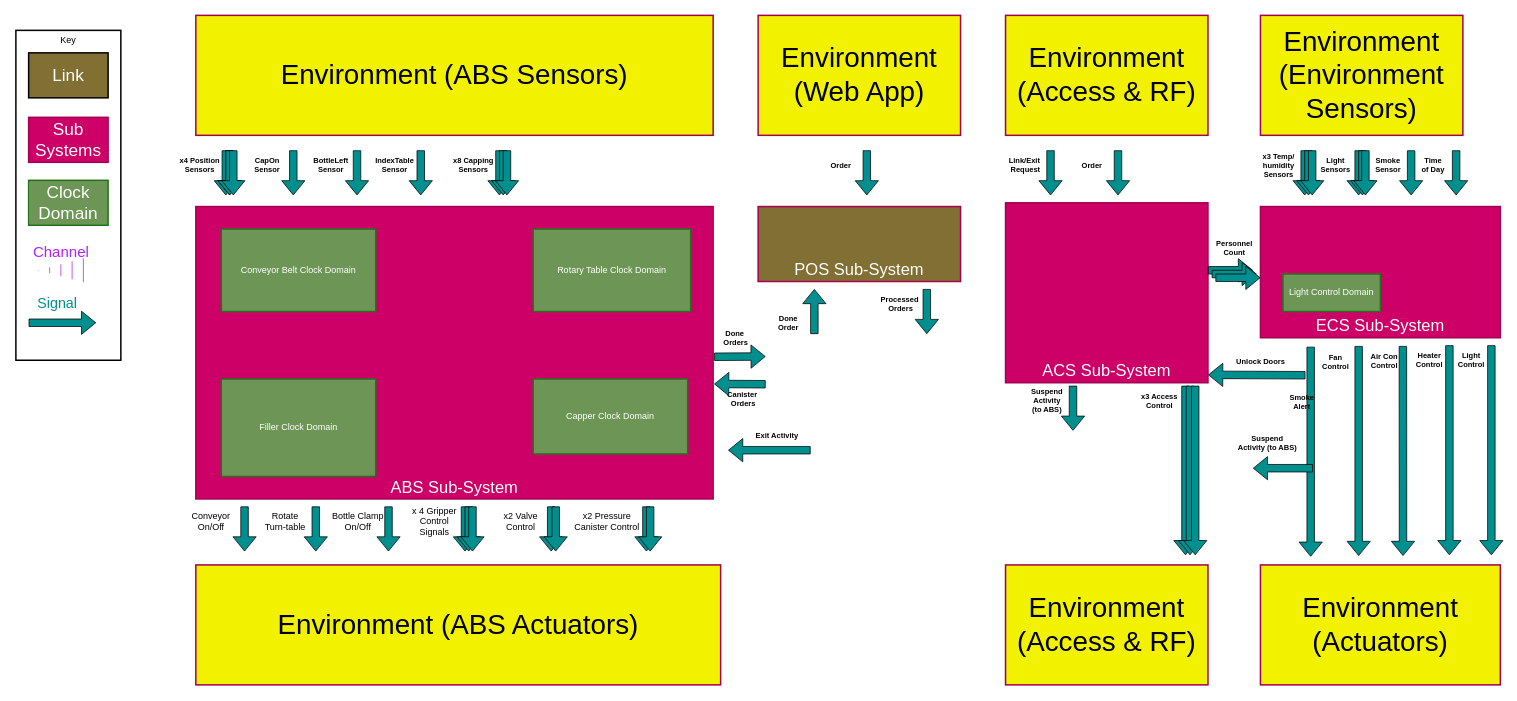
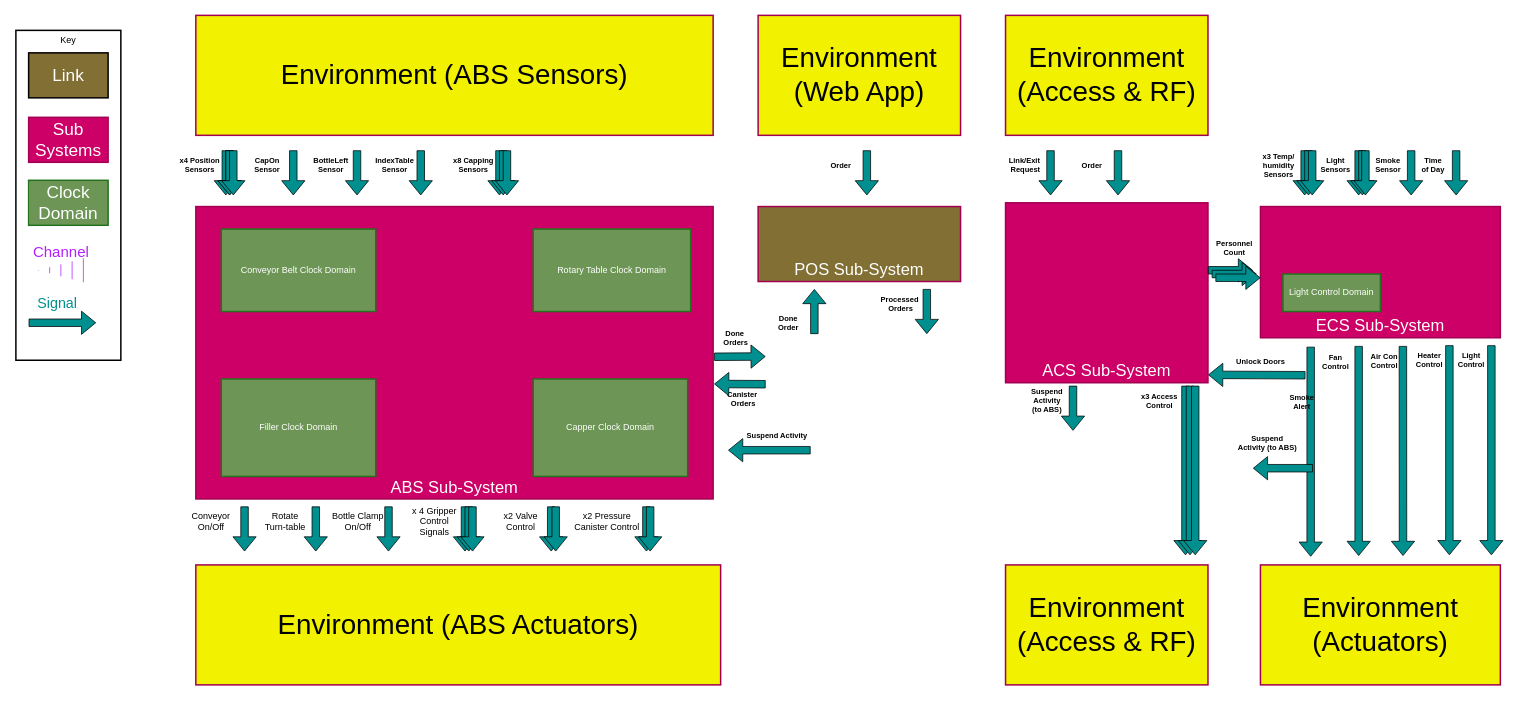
node "Environment (Environment Sensors)": removed
node "Capper Clock Domain": size 155x75 -> 155x98
node "Exit Activity": label "Exit Activity" -> "Suspend Activity"
